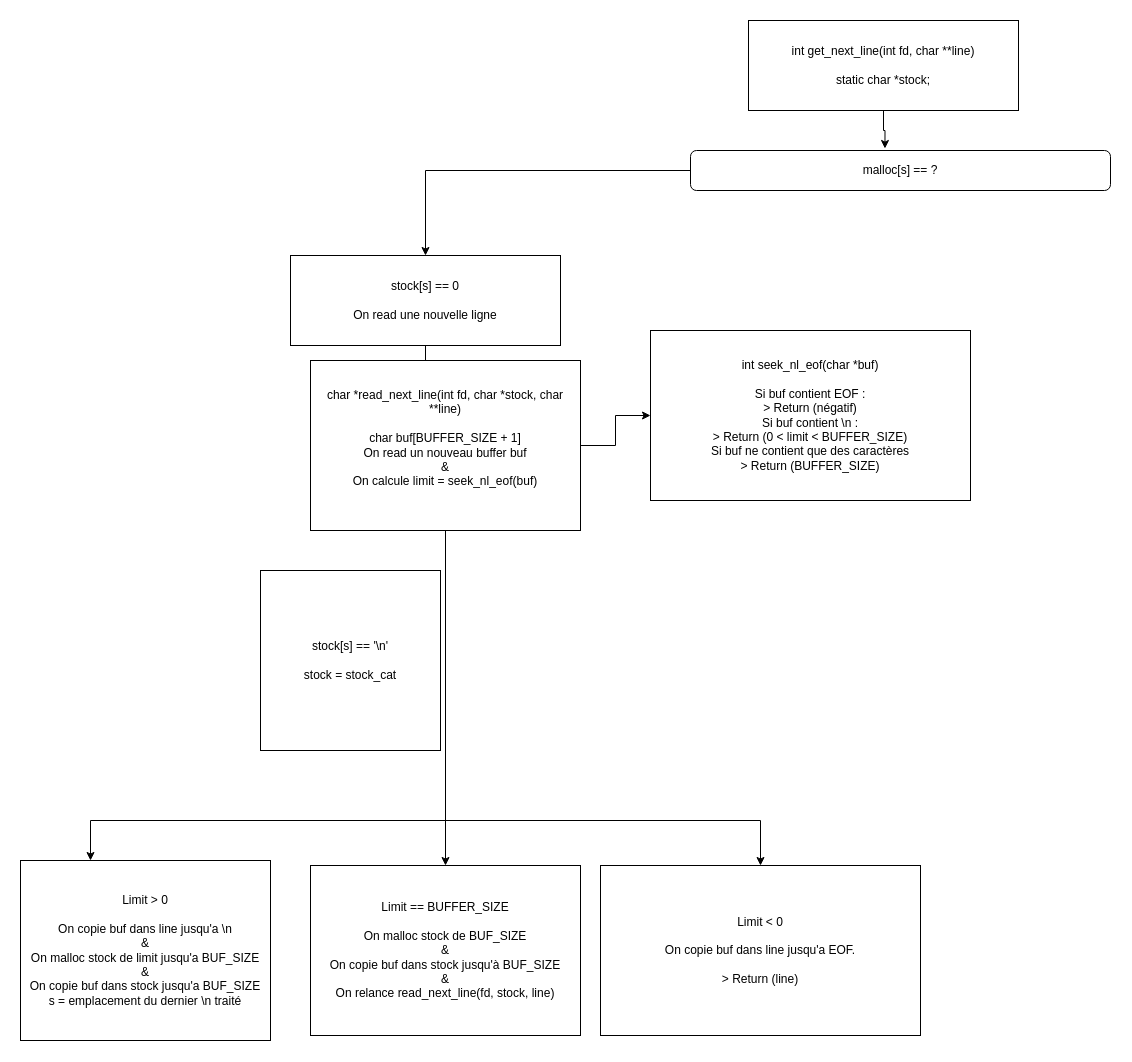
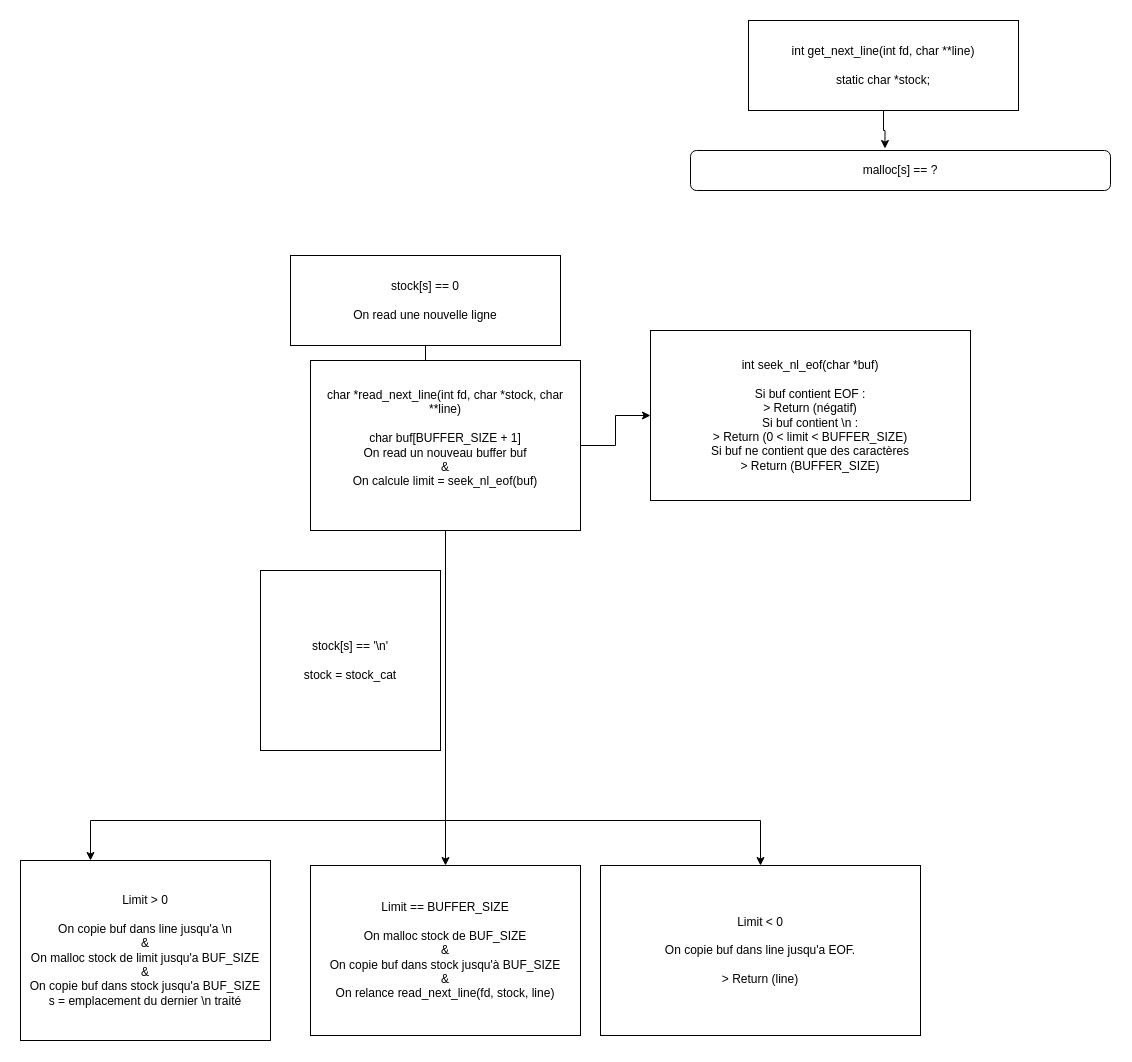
edge "malloc[s] == ?" -> "stock[s] == 0 On read une nouvelle ligne": removed
